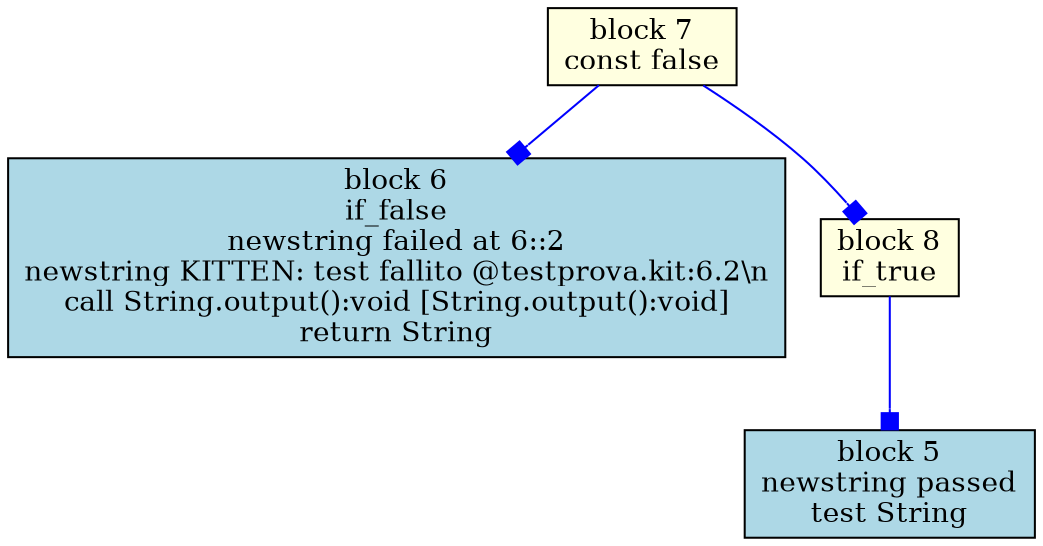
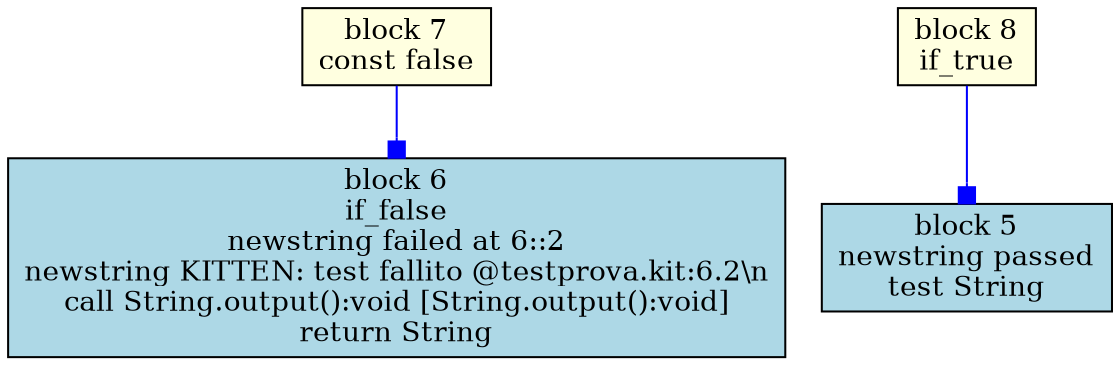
edge "block 7 const false" -> "block 8 if_true": removed
